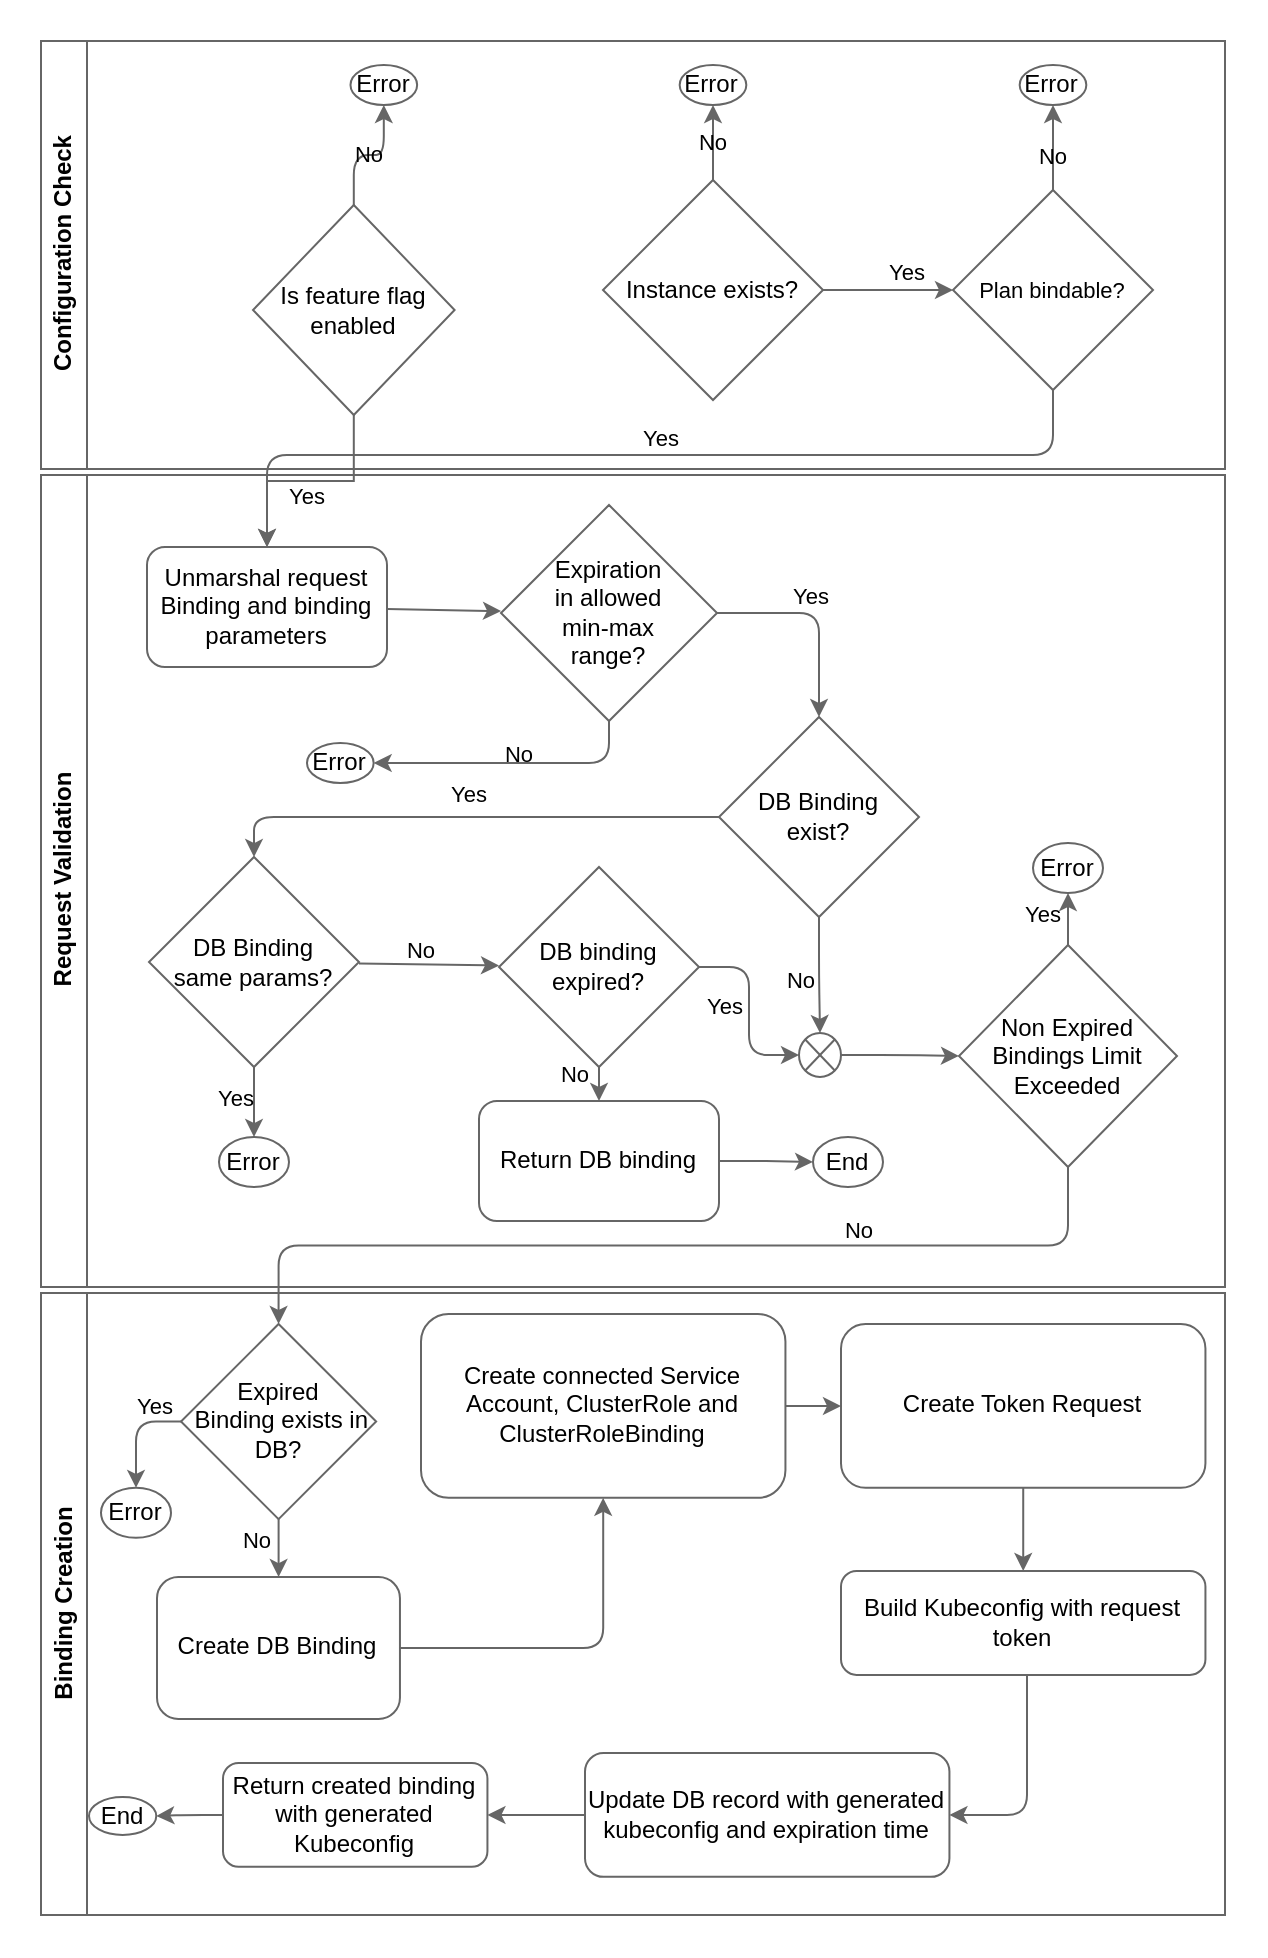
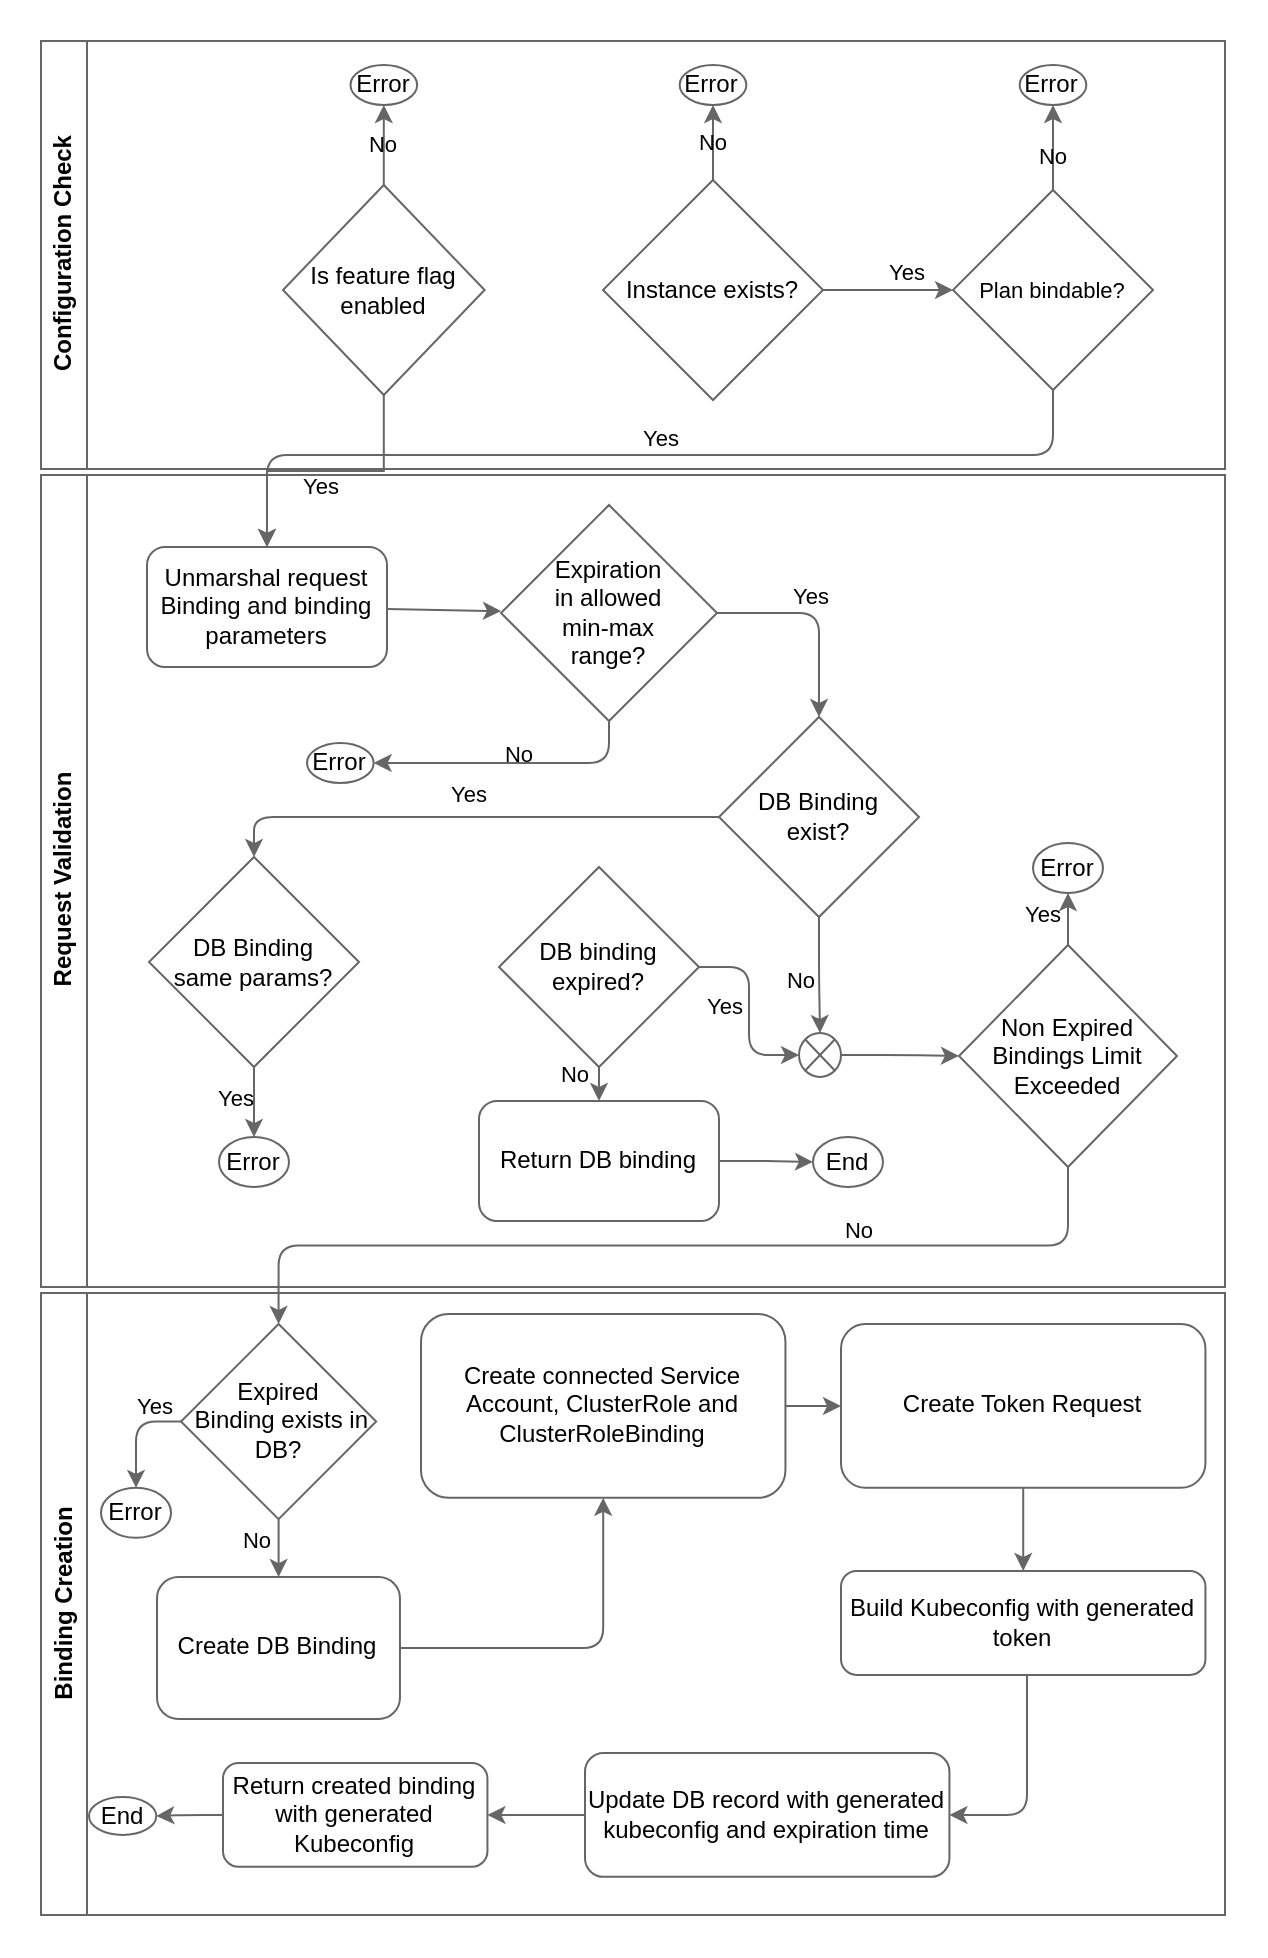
node "Is feature flag enabled": moved (354, 310) -> (384, 290)
edge "DB Binding same params?" -> "DB binding expired?": removed, label "No"
node "Build Kubeconfig with request token": label "Build Kubeconfig with request token" -> "Build Kubeconfig with generated token"
